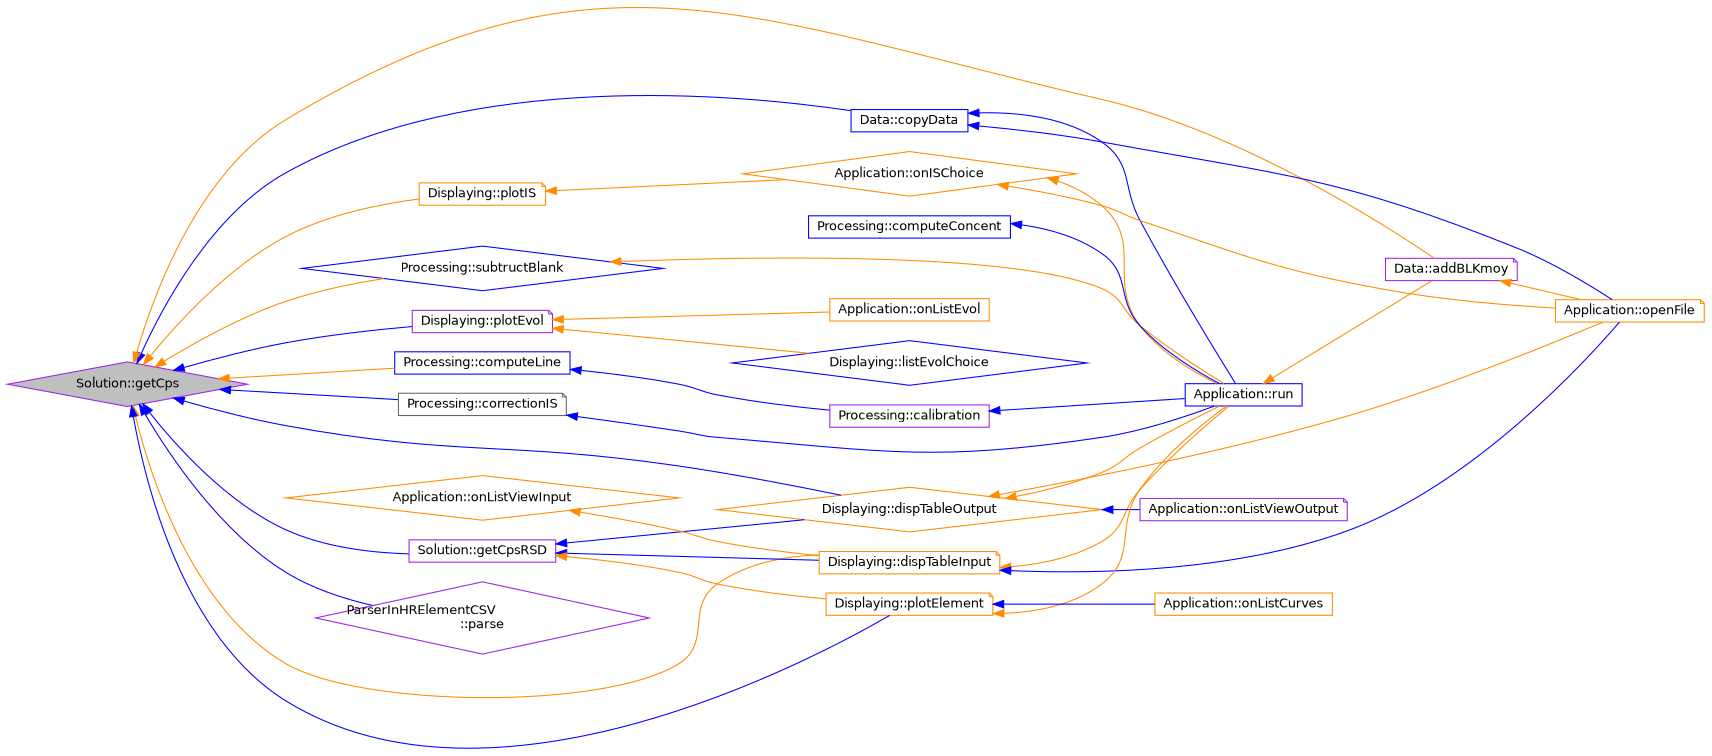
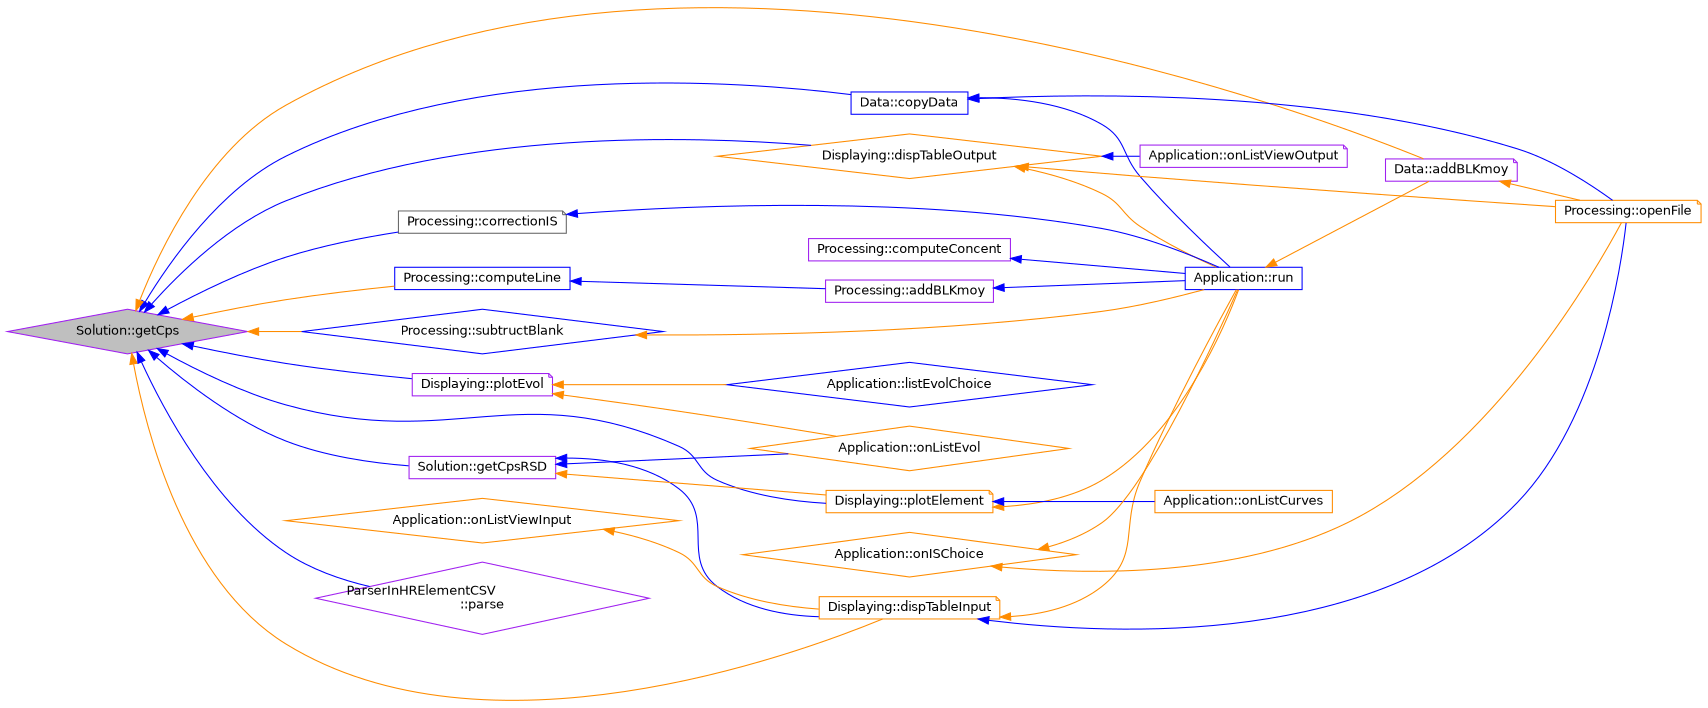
node "Displaying::plotIS": removed
node "Processing::computeConcent": color blue -> purple
node "Application::onListEvol": shape box -> diamond
node "Application::openFile": label "Application::openFile" -> "Processing::openFile"
node "Displaying::listEvolChoice": label "Displaying::listEvolChoice" -> "Application::listEvolChoice"
node "Processing::calibration": label "Processing::calibration" -> "Processing::addBLKmoy"
edge "Displaying::dispTableOutput" -> "Solution::getCpsRSD": now "Application::onListEvol" -> "Solution::getCpsRSD"
